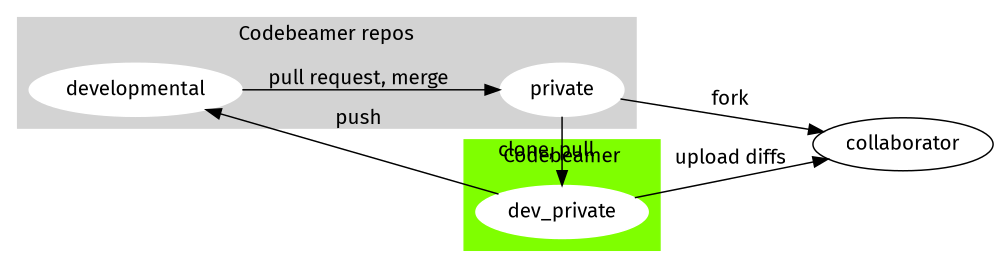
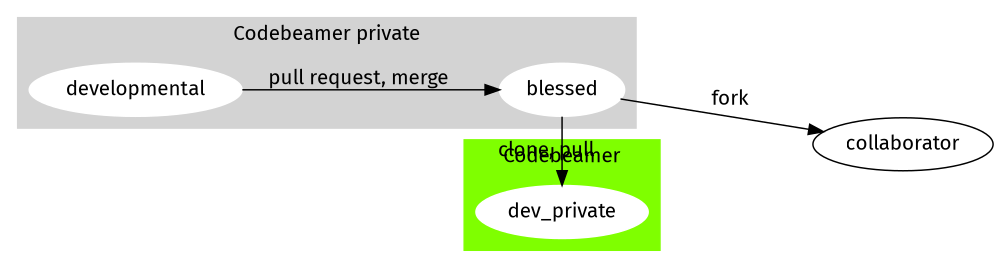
cluster "Codebeamer repos": label "Codebeamer repos" -> "Codebeamer private"
node "private": label "private" -> "blessed"
edge "dev_private" -> "developmental": removed, label "push"
edge "dev_private" -> "collaborator": removed, label "upload diffs"
